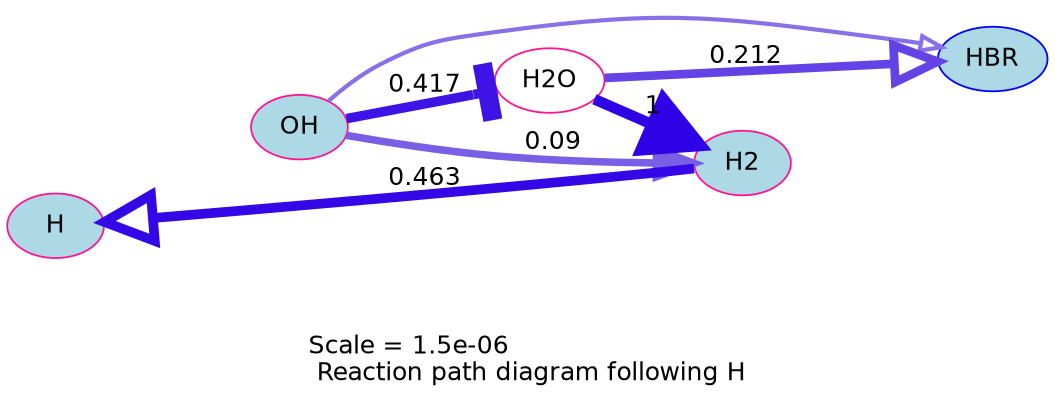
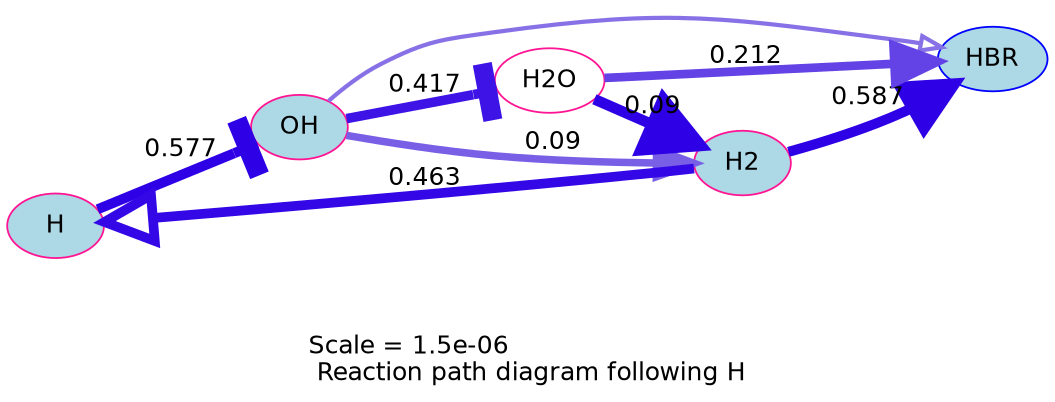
edge "H2O" -> "HBR": arrowhead onormal -> normal
edge "H2O" -> "H2": label " 1" -> " 0.09"
edge "H2" -> "HBR": added, label "0.587"
edge "H" -> "OH": added, label "0.577"
